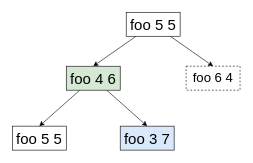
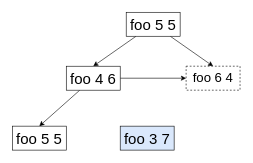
node "foo 4 6": fillcolor #d5e8d4 -> #ffffff
edge "foo 4 6" -> "foo 3 7": now "foo 4 6" -> "foo 6 4"
